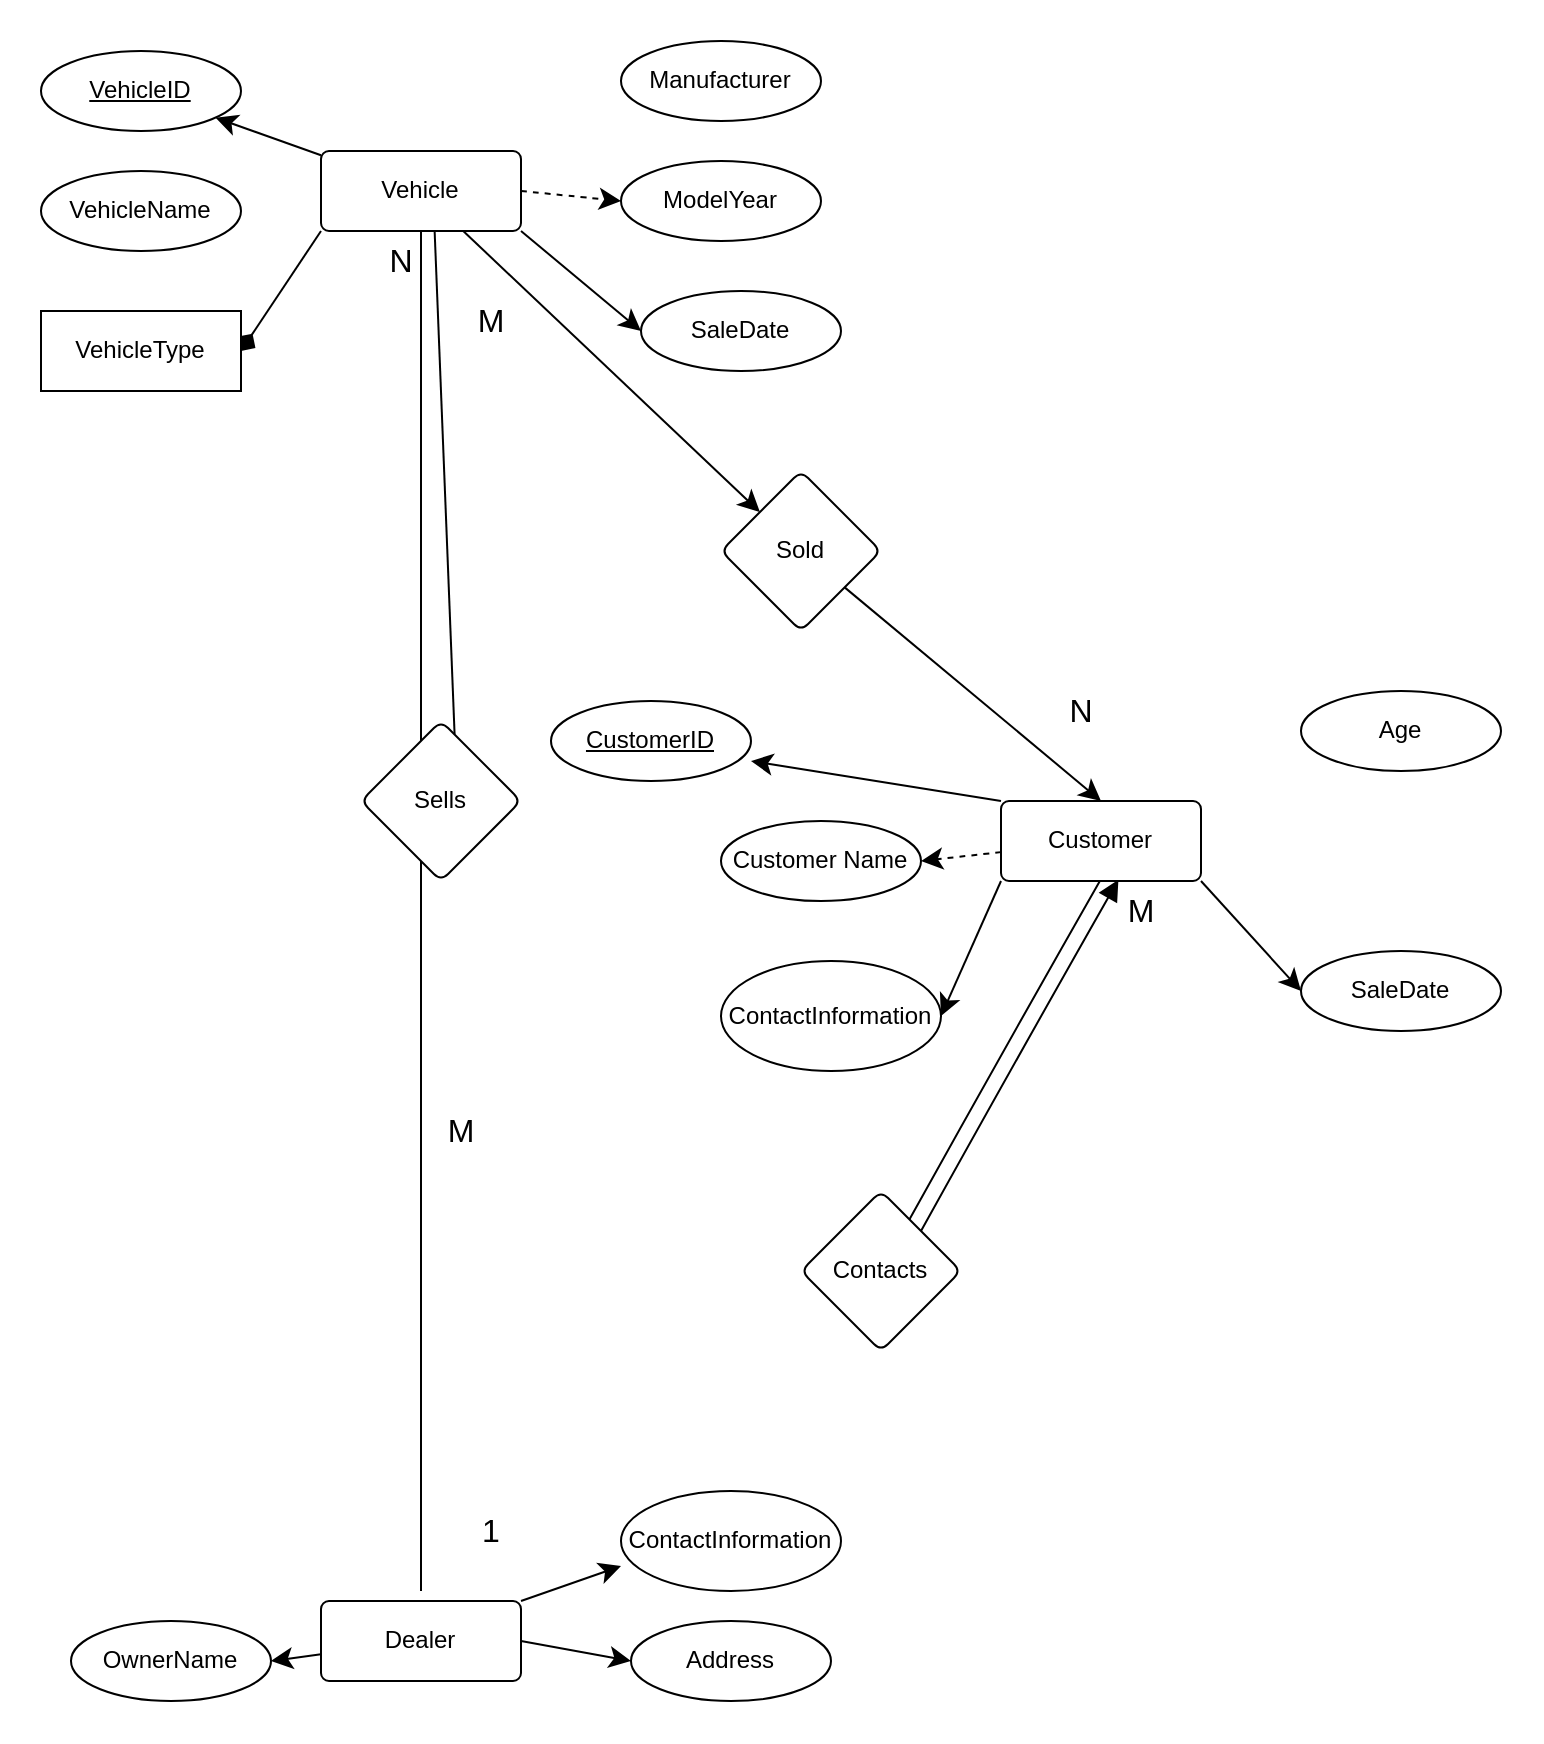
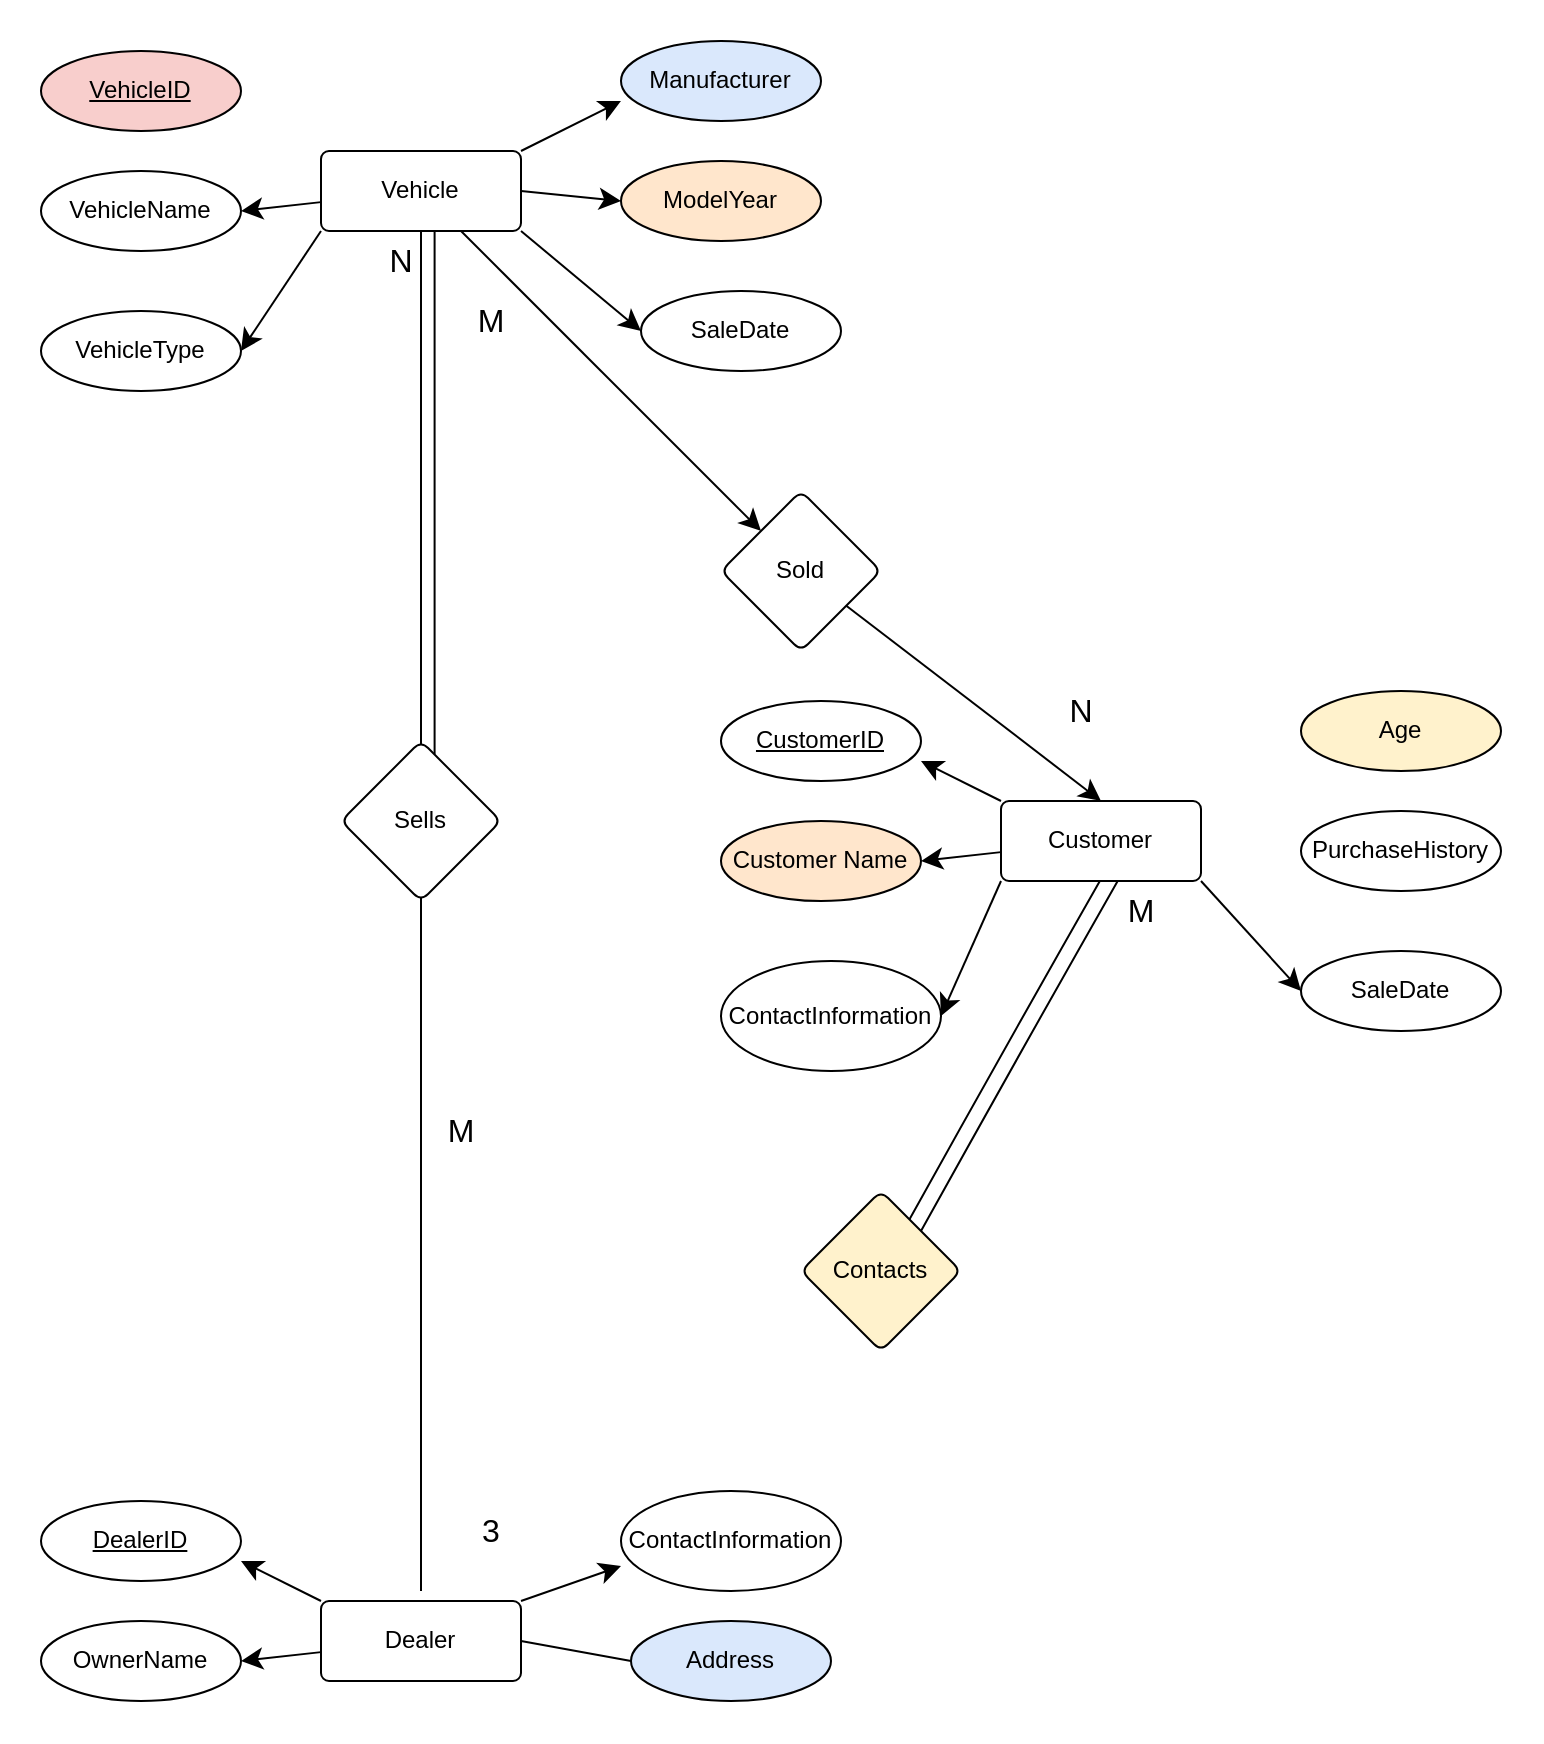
node "Manufacturer": fillcolor #ffffff -> #dae8fc
node "VehicleID": fillcolor #ffffff -> #f8cecc
edge "Vehicle" -> "Manufacturer": added
edge "Vehicle" -> "VehicleID": now "Vehicle" -> "VehicleName"
edge "Vehicle" -> "ModelYear": style dashed -> solid
node "ModelYear": fillcolor #ffffff -> #ffe6cc
edge "Vehicle" -> "VehicleType": arrowhead diamond -> classic
node "VehicleType": shape rectangle -> ellipse
node "Sold": moved (801, 551) -> (801, 571)
node "Age": fillcolor #ffffff -> #fff2cc
node "CustomerID": moved (651, 741) -> (821, 741)
node "Sells": moved (441, 801) -> (421, 821)
node "PurchaseHistory": added
edge "Customer" -> "Customer Name": style dashed -> solid
node "Customer Name": fillcolor #ffffff -> #ffe6cc
edge "Contacts" -> "Customer": arrowhead block -> none
node "Contacts": fillcolor #ffffff -> #fff2cc
node "1": label "1" -> "3"
node "DealerID": added
edge "Dealer" -> "DealerID": added
edge "Dealer" -> "Address": arrowhead classic -> none
node "OwnerName": moved (171, 1661) -> (141, 1661)
node "Address": fillcolor #ffffff -> #dae8fc
